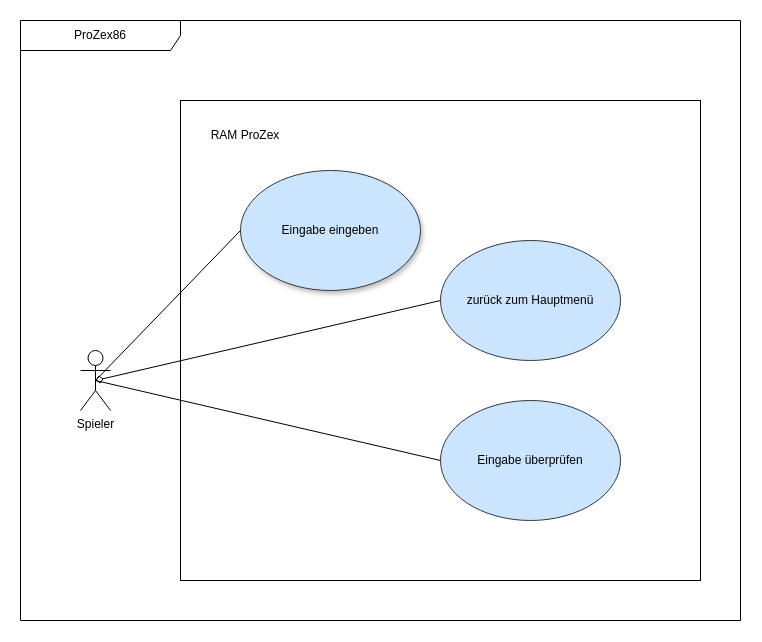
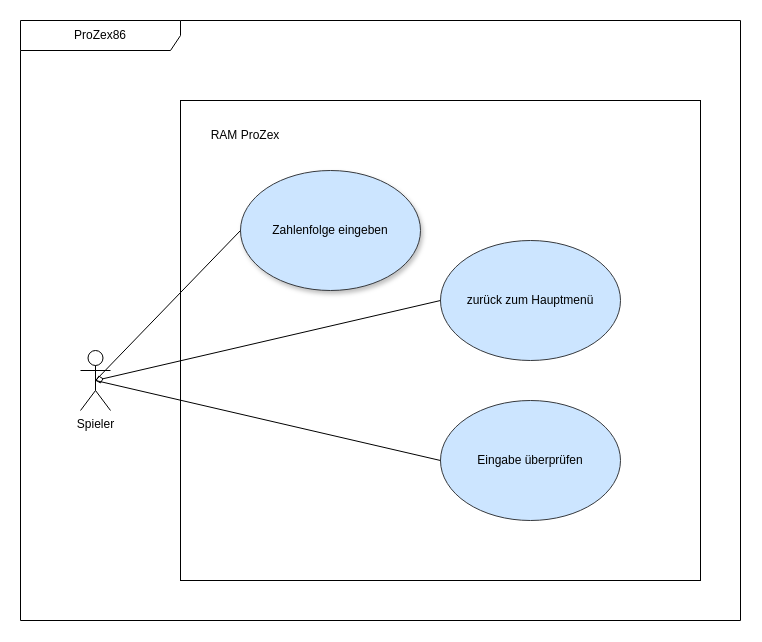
node "Eingabe eingeben": label "Eingabe eingeben" -> "Zahlenfolge eingeben"
